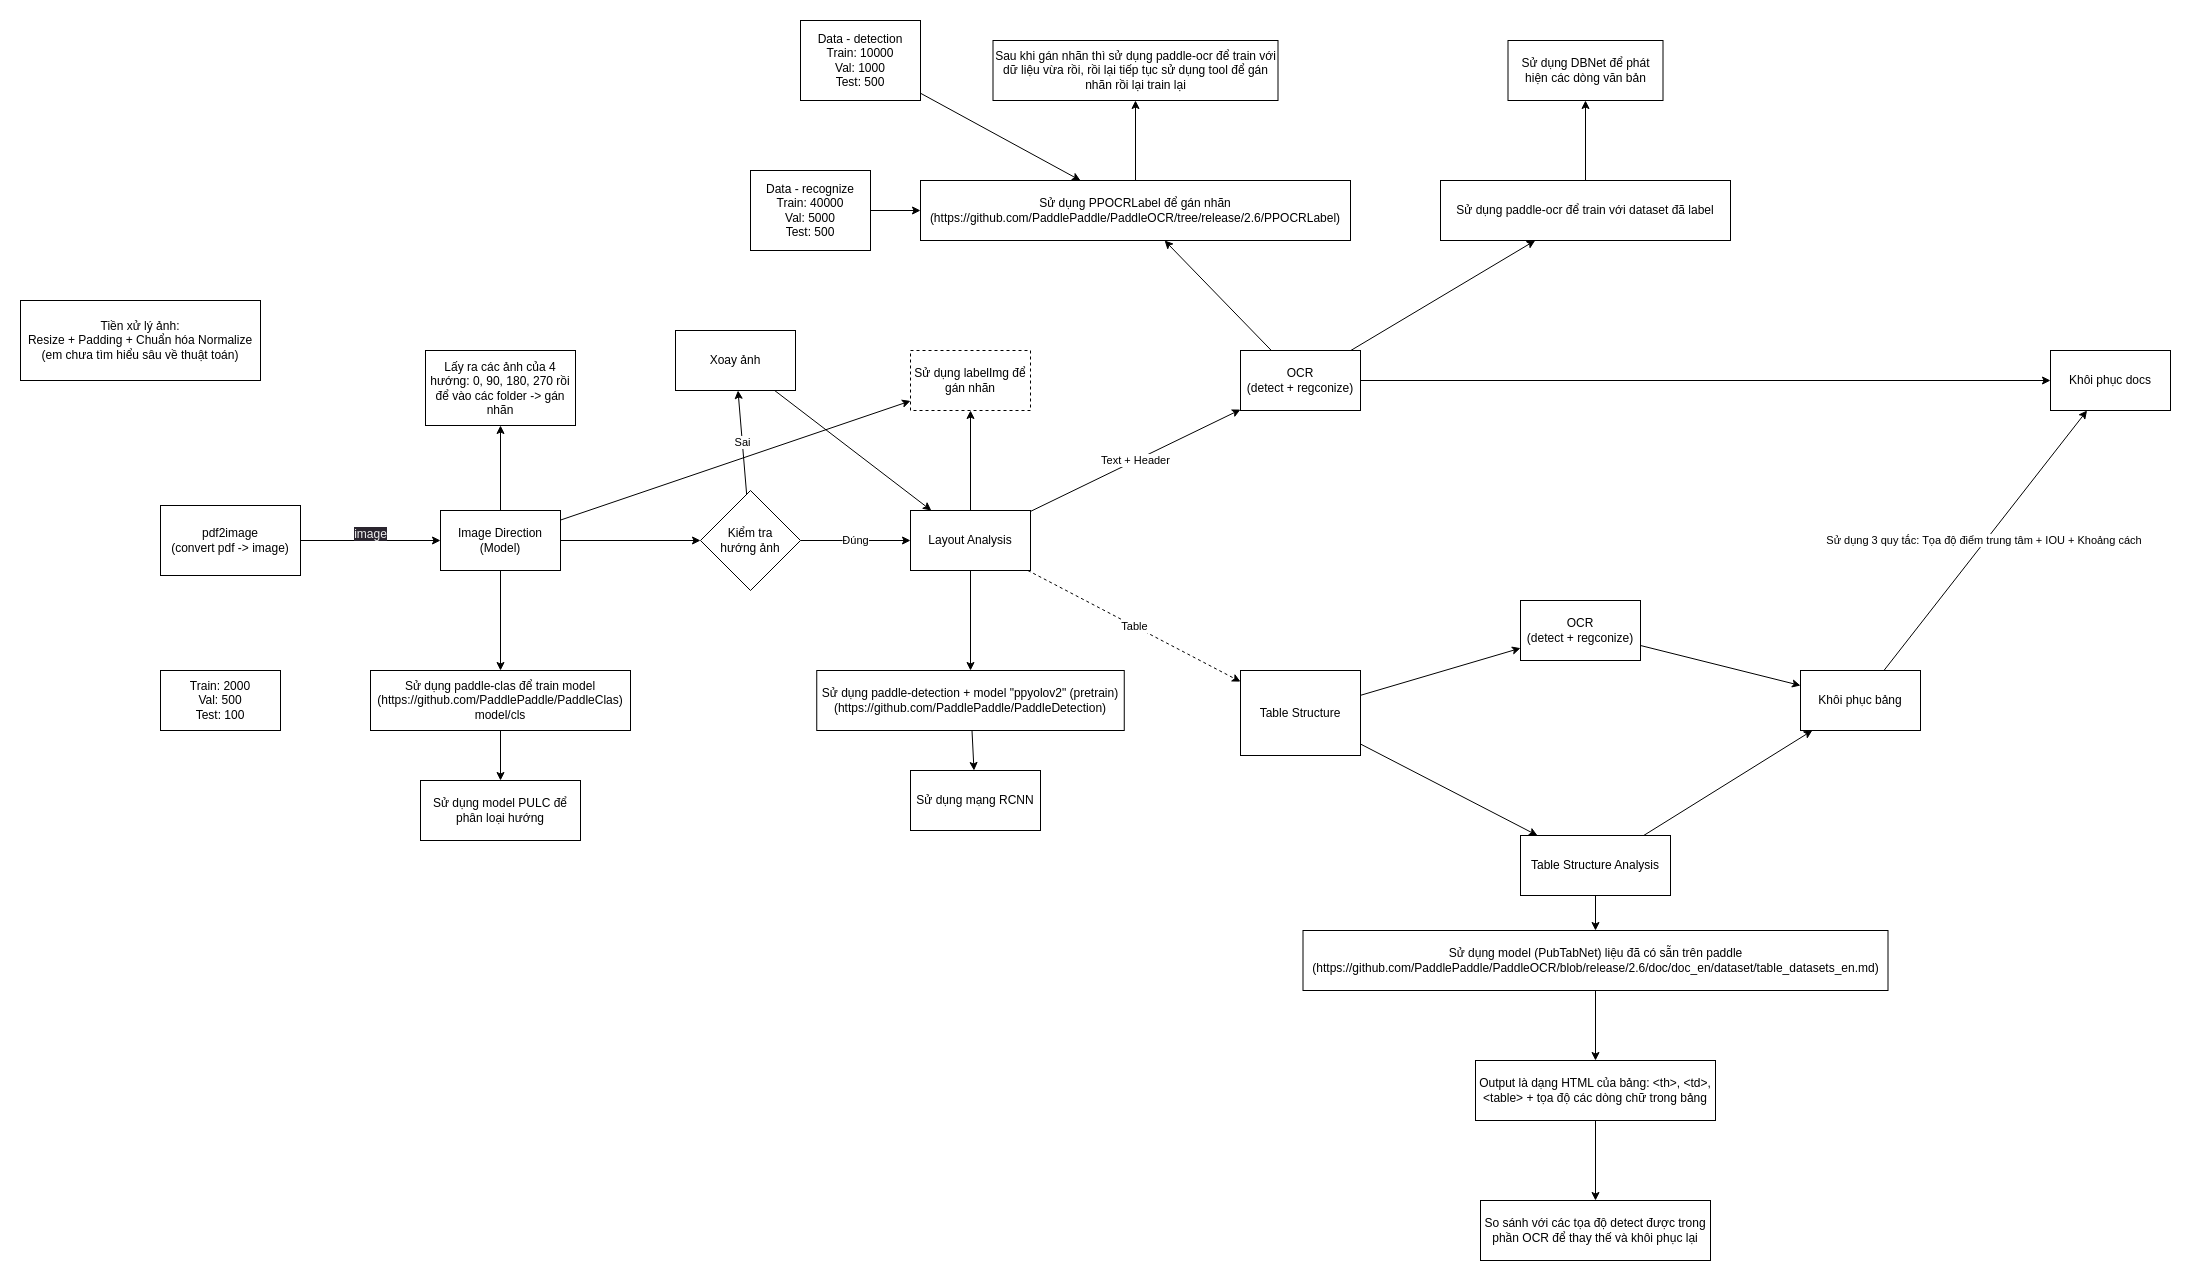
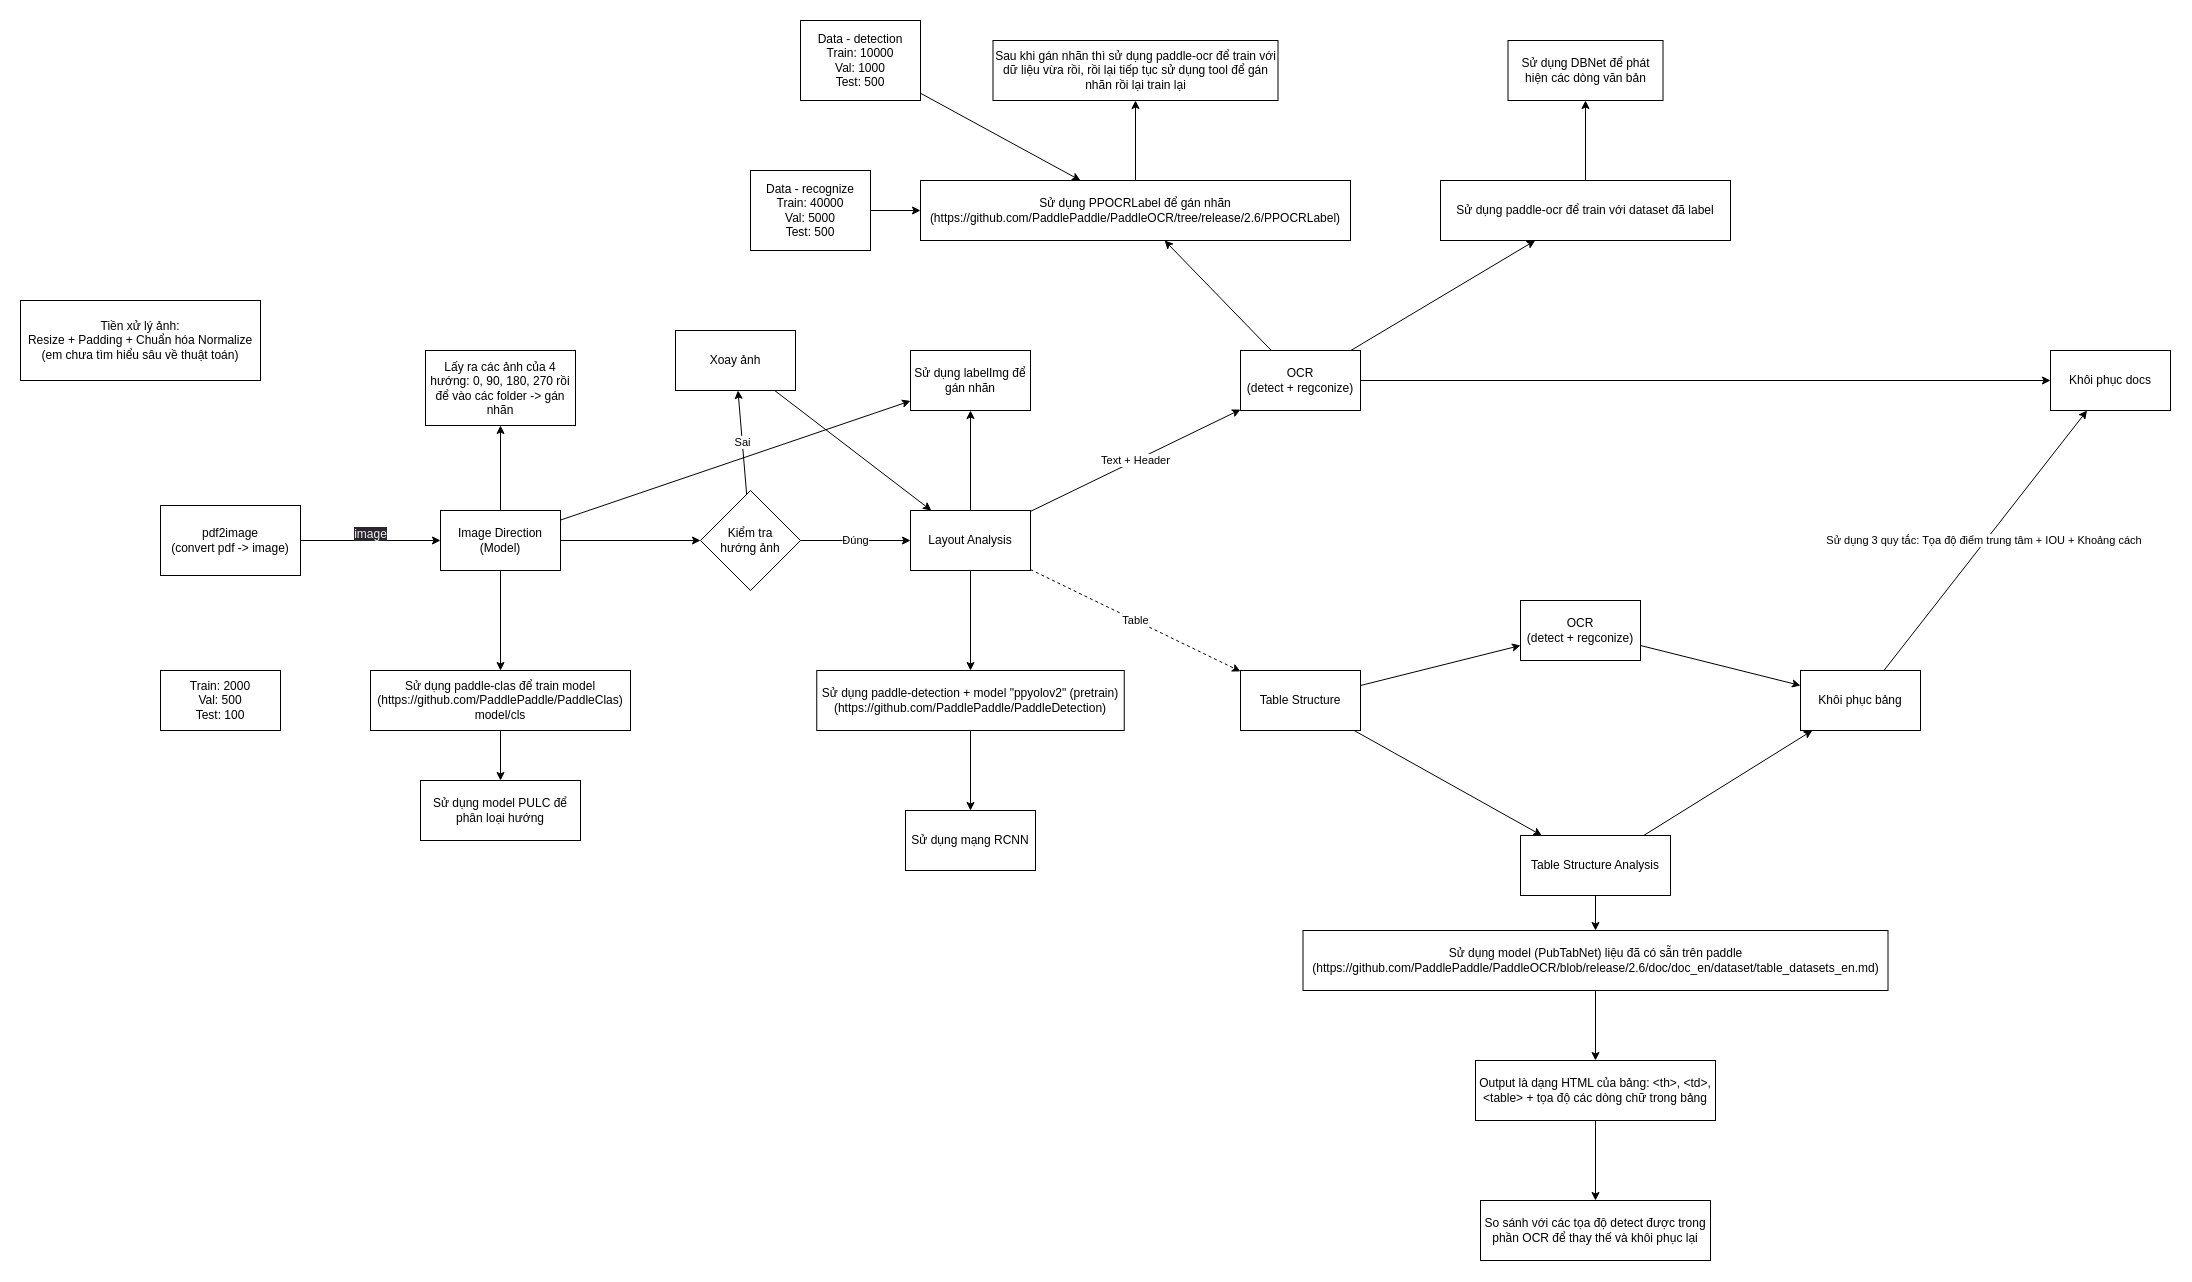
node "Sử dụng labelImg để gán nhãn": style dashed -> solid
node "Table Structure": size 120x85 -> 120x60
node "Sử dụng mạng RCNN": moved (976, 801) -> (971, 841)
